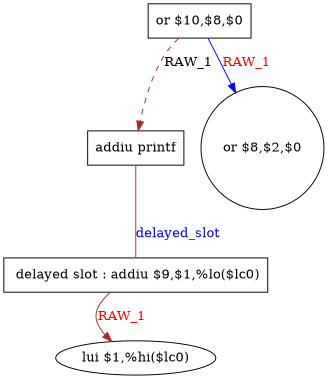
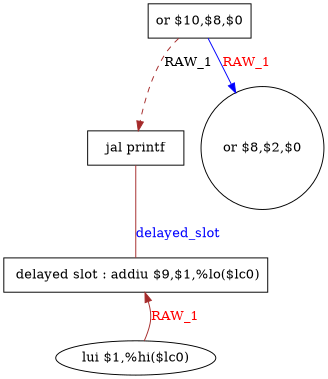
node "addiu printf": label "addiu printf" -> "jal printf"
edge "delayed slot : addiu $9,$1,%lo($lc0)" -> "lui $1,%hi($lc0)": reversed
